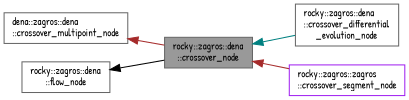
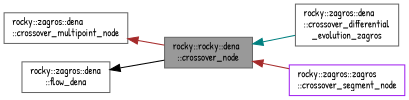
node "rocky::zagros::dena ::crossover_differential _evolution_node": label "rocky::zagros::dena ::crossover_differential _evolution_node" -> "rocky::zagros::dena ::crossover_differential _evolution_zagros"
node "dena::zagros::dena ::crossover_multipoint_node": label "dena::zagros::dena ::crossover_multipoint_node" -> "rocky::zagros::dena ::crossover_multipoint_node"
node "rocky::zagros::dena ::crossover_node": label "rocky::zagros::dena ::crossover_node" -> "rocky::rocky::dena ::crossover_node"
node "rocky::zagros::dena ::flow_node": label "rocky::zagros::dena ::flow_node" -> "rocky::zagros::dena ::flow_dena"
